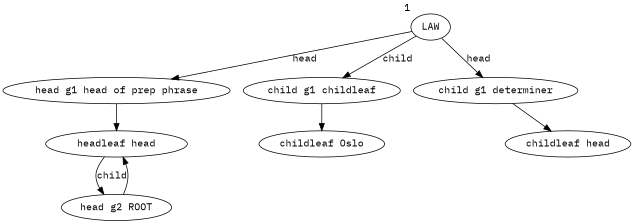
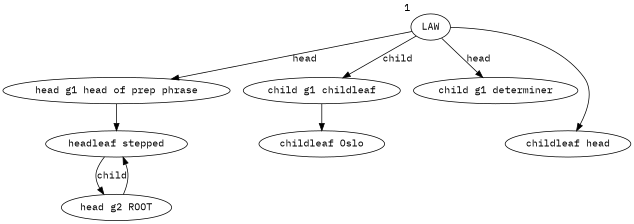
edge "child g1 determiner" -> "childleaf head": now "LAW 1" -> "childleaf head"
node "headleaf head": label "headleaf head" -> "headleaf stepped"
